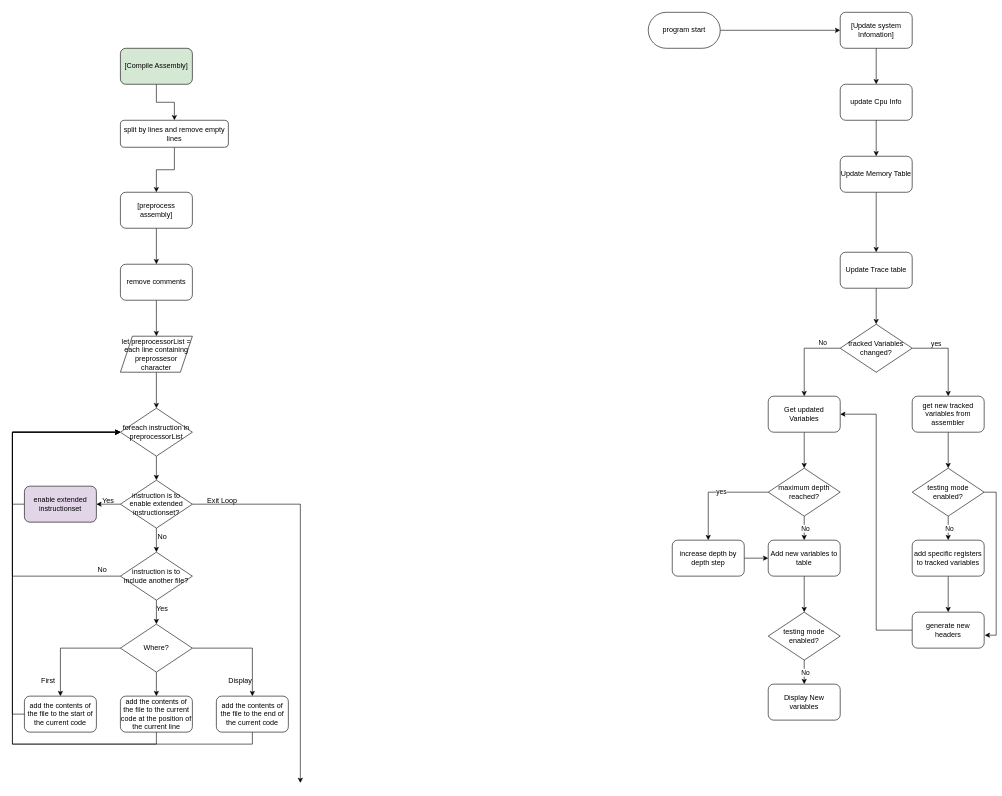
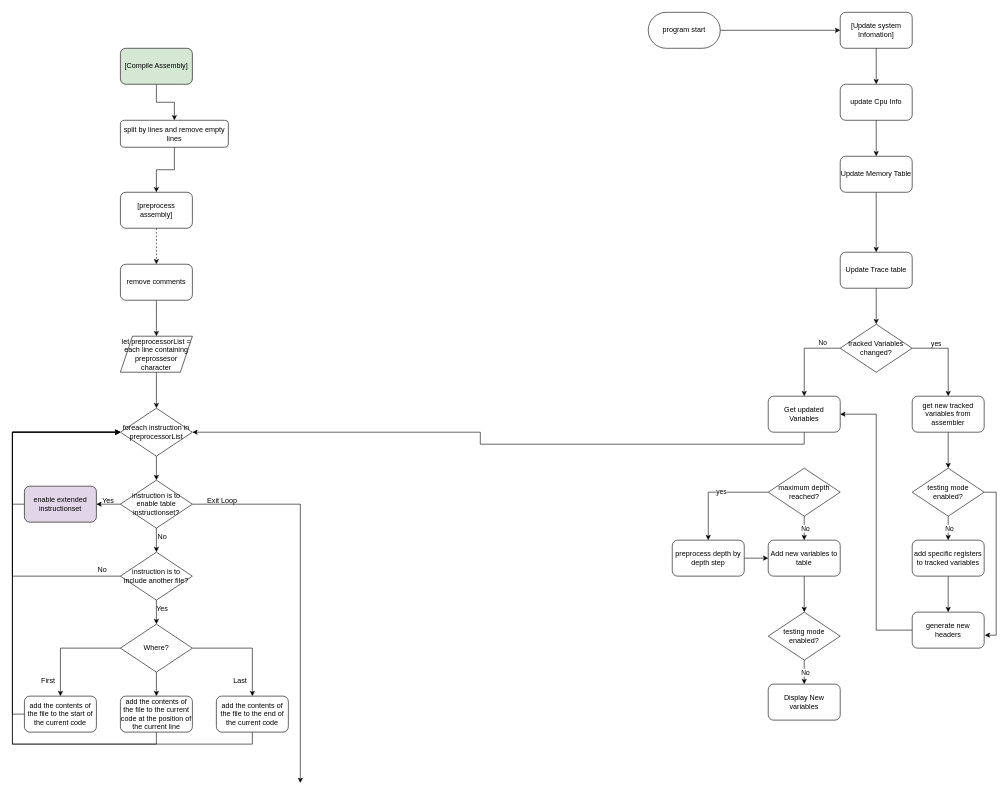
edge "[preprocess assembly]" -> "remove comments": style solid -> dashed
edge "Get updated Variables" -> "maximum depth reached?": now "Get updated Variables" -> "foreach instruction in preprocessorList"
node "instruction is to enable extended instructionset?": label "instruction is to enable extended instructionset?" -> "instruction is to enable table instructionset?"
node "increase depth by depth step": label "increase depth by depth step" -> "preprocess depth by depth step"
node "Display": label "Display" -> "Last"
